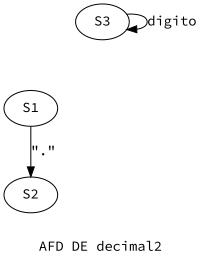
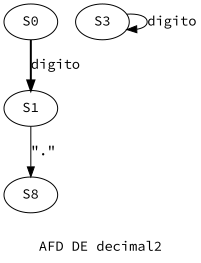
node "S0": added
node "S2": label "S2" -> "S8"
